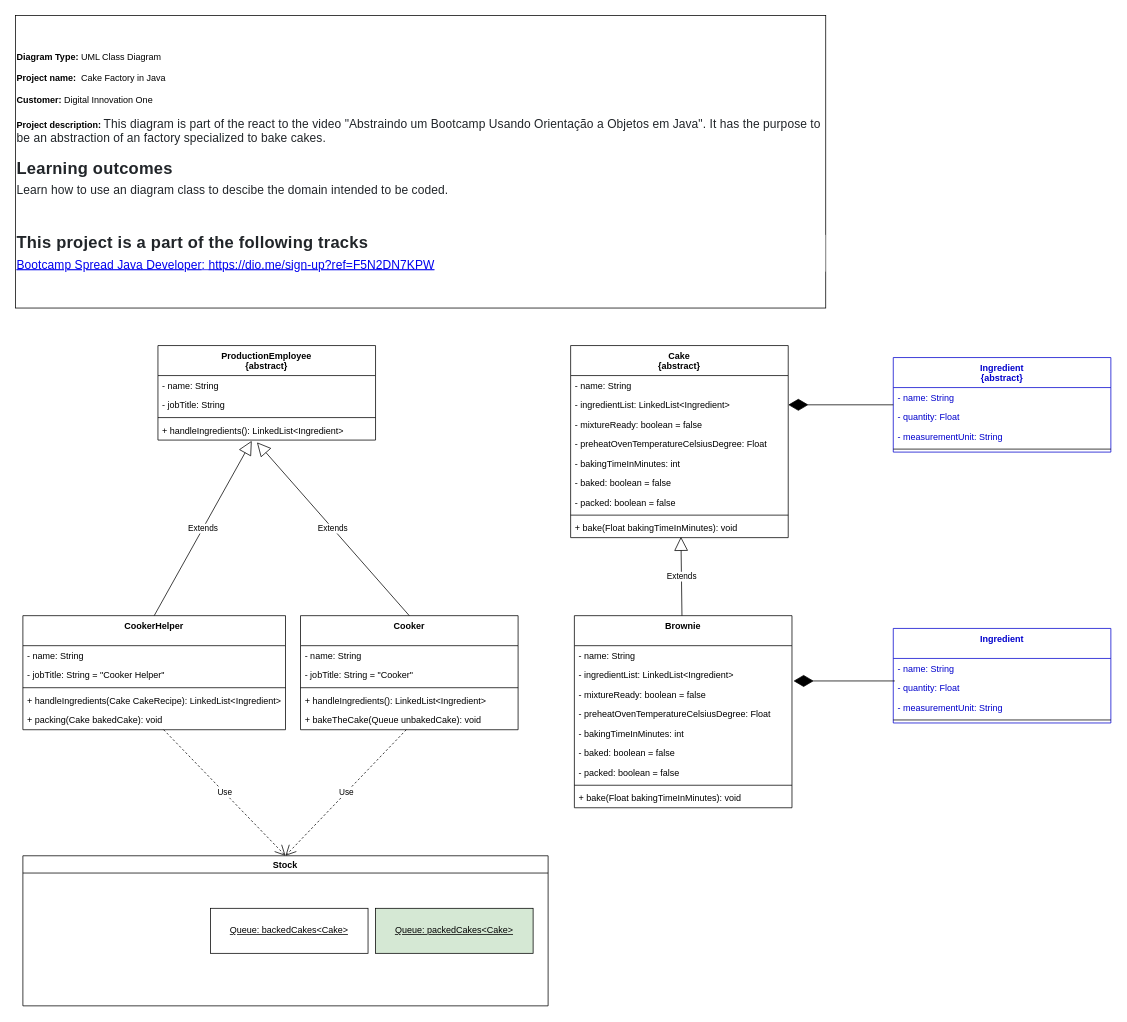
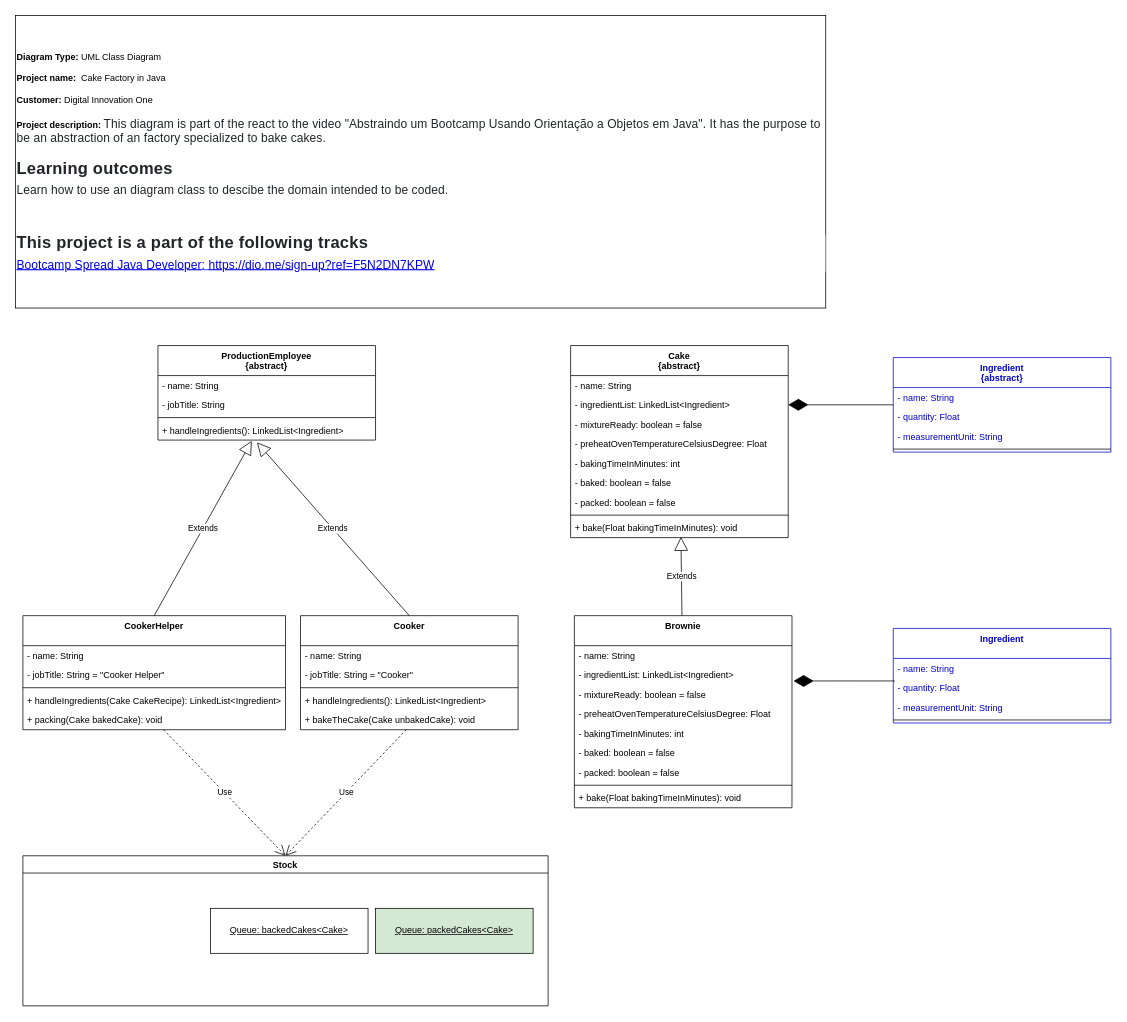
node "+ bakeTheCake(Queue unbakedCake): void": label "+ bakeTheCake(Queue unbakedCake): void" -> "+ bakeTheCake(Cake unbakedCake): void"
